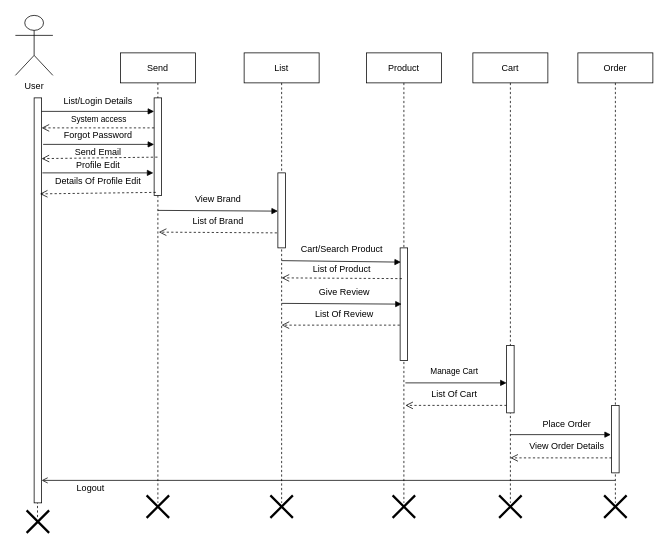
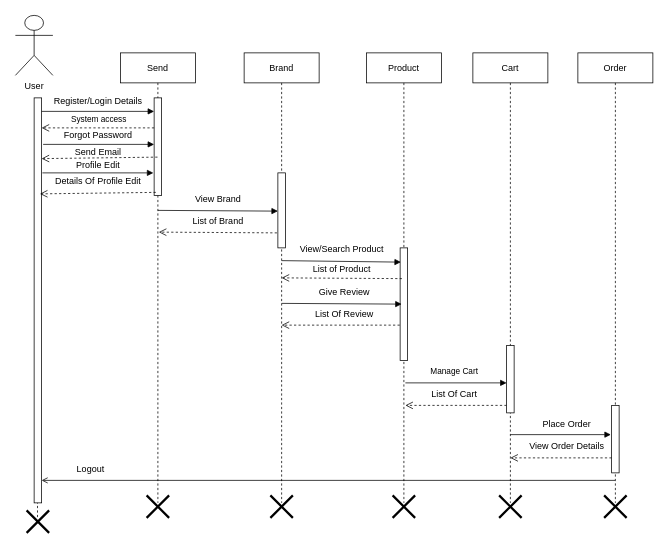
node "List": label "List" -> "Brand"
node "List/Login Details": label "List/Login Details" -> "Register/Login Details"
node "Cart/Search Product": label "Cart/Search Product" -> "View/Search Product"
node "Logout": moved (90, 488) -> (90, 469)
